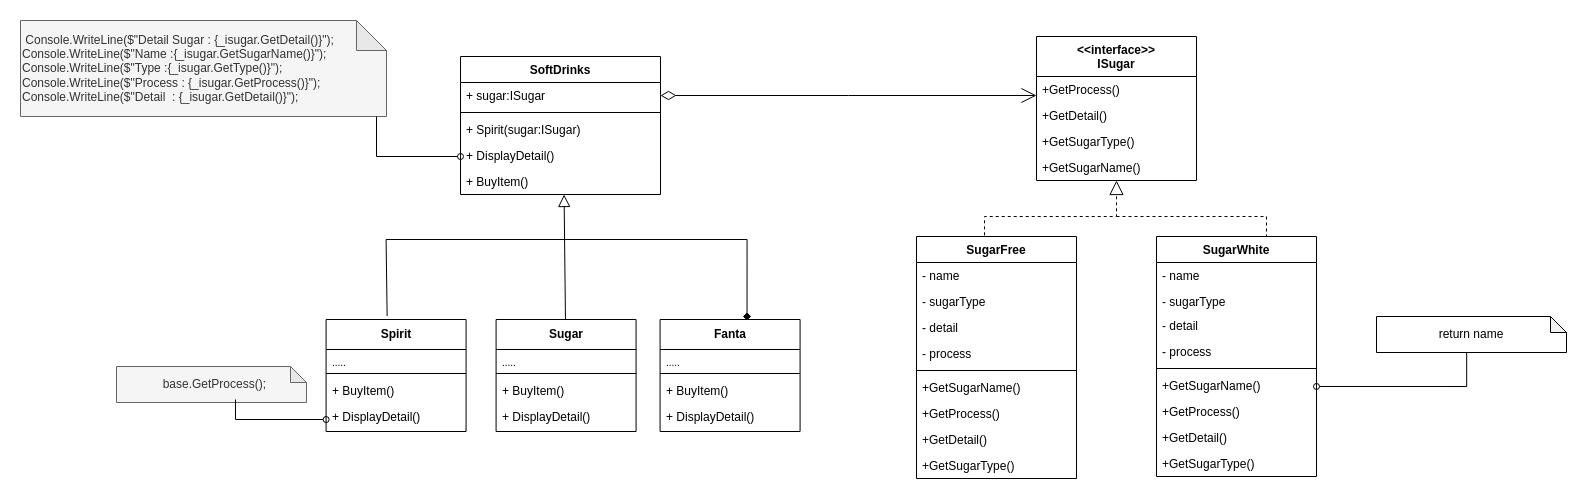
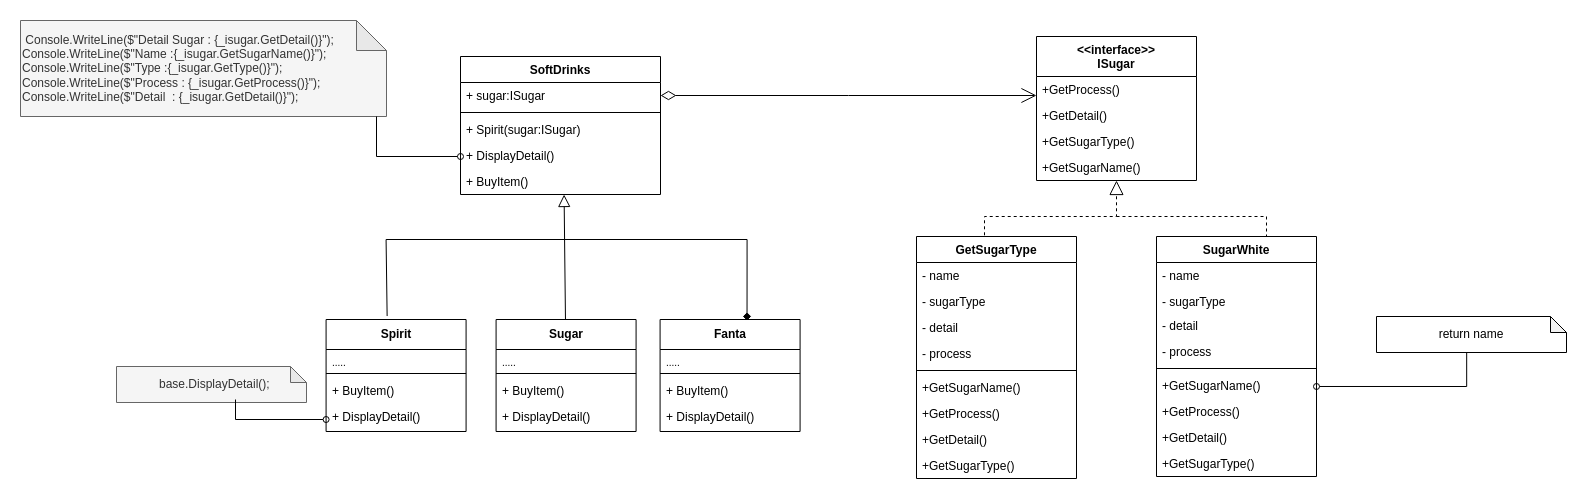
node "SugarFree": label "SugarFree" -> "GetSugarType"
node "base.GetProcess();": label "base.GetProcess();" -> "base.DisplayDetail();"
